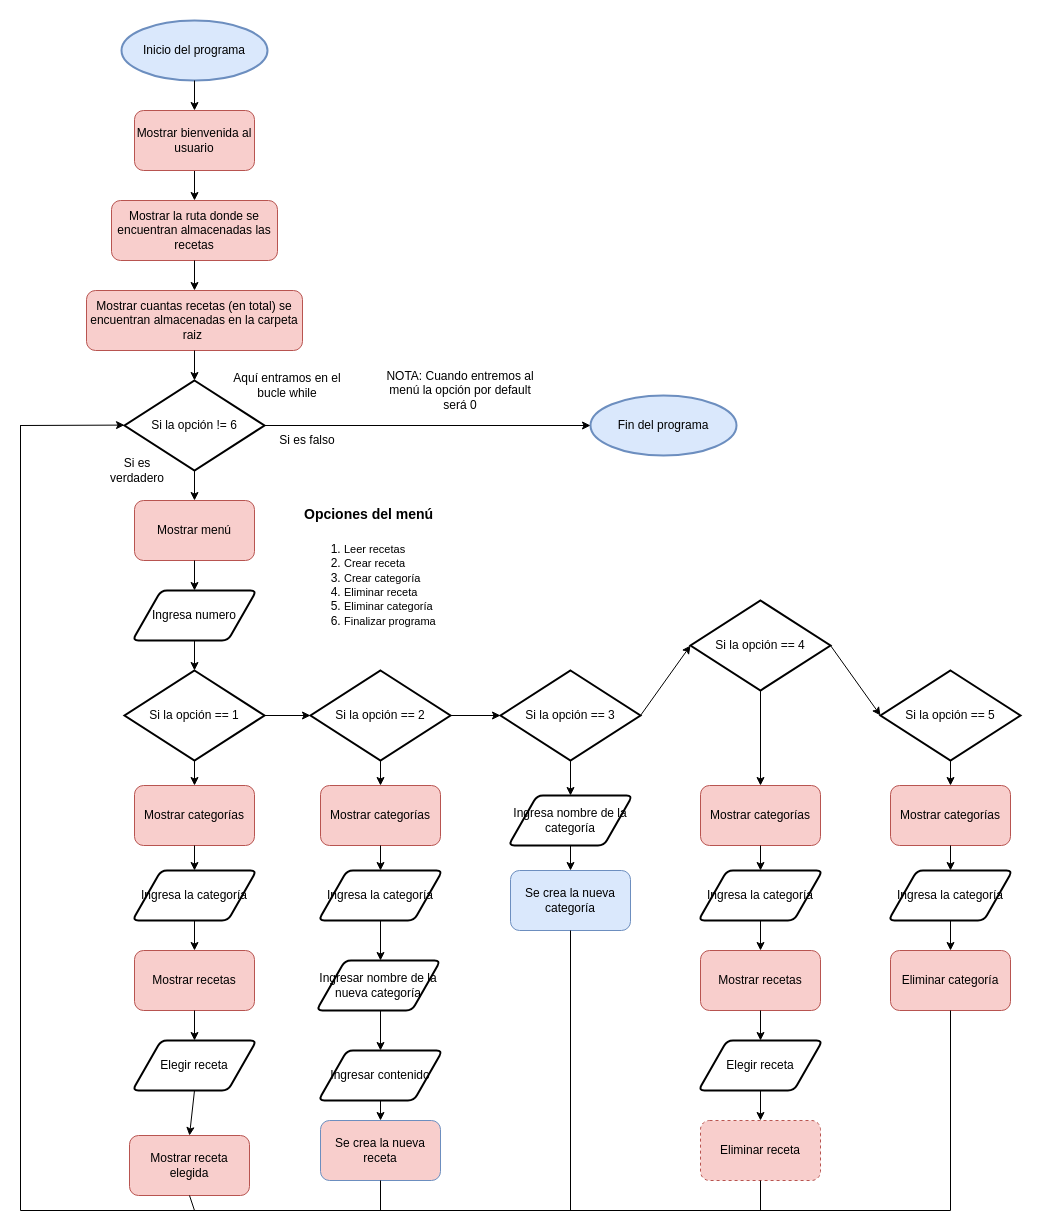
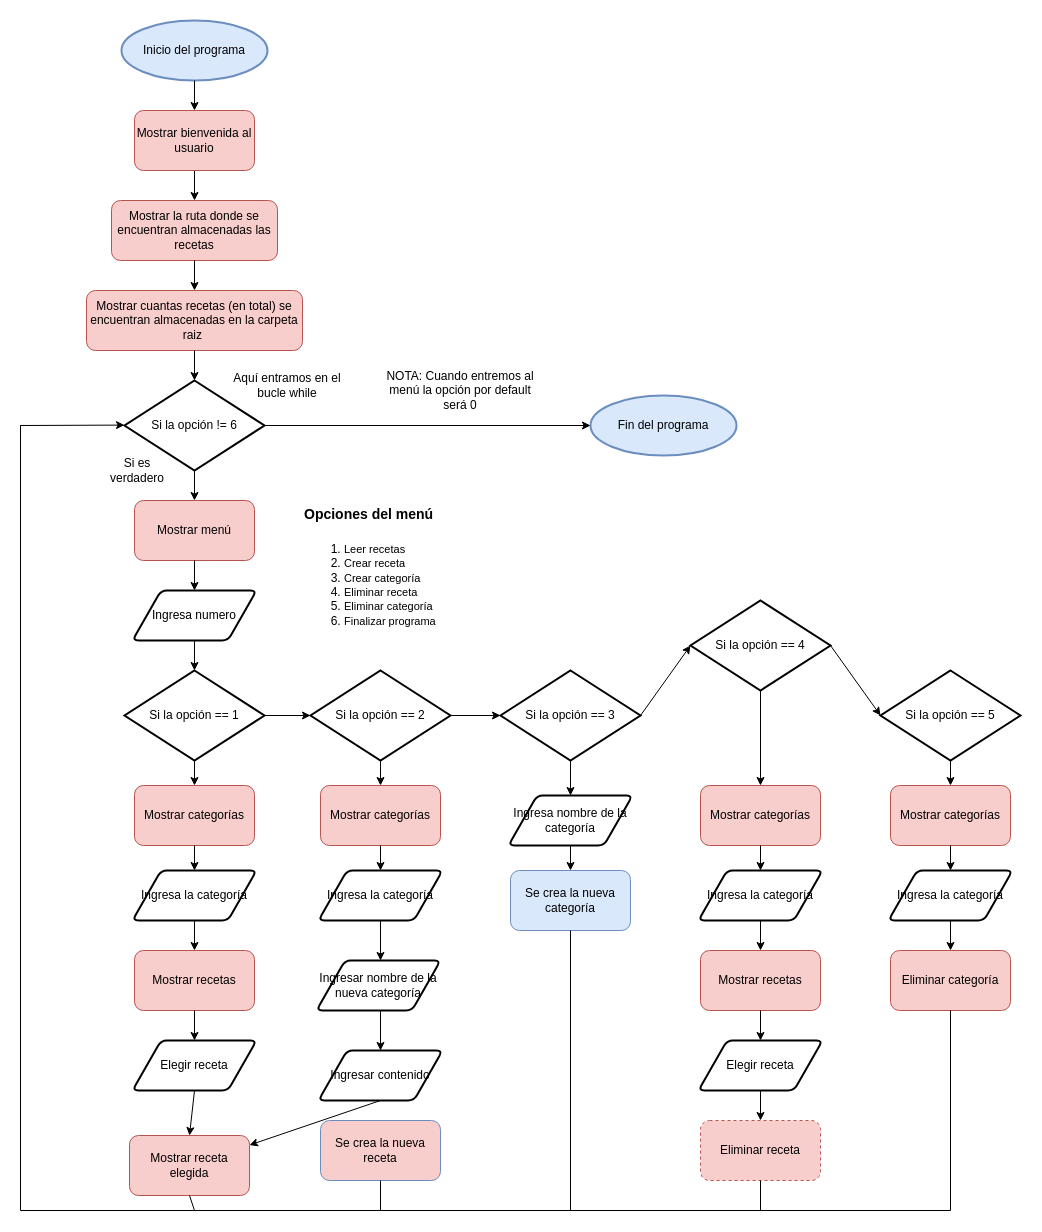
node "Si es falso": removed
edge "Ingresar contenido" -> "Se crea la nueva receta": now "Ingresar contenido" -> "Mostrar receta elegida"
